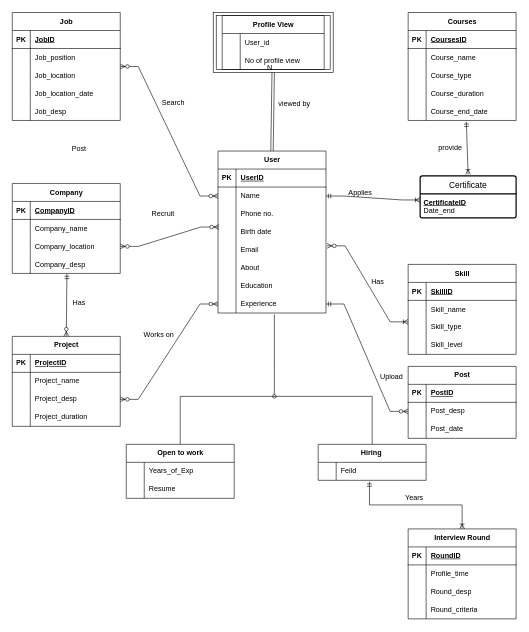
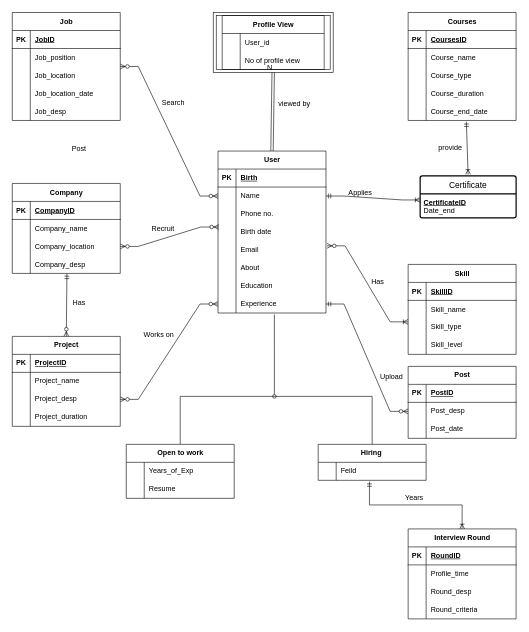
node "UserID": label "UserID" -> "Birth"
node "Recruit": moved (163, 213) -> (163, 228)
